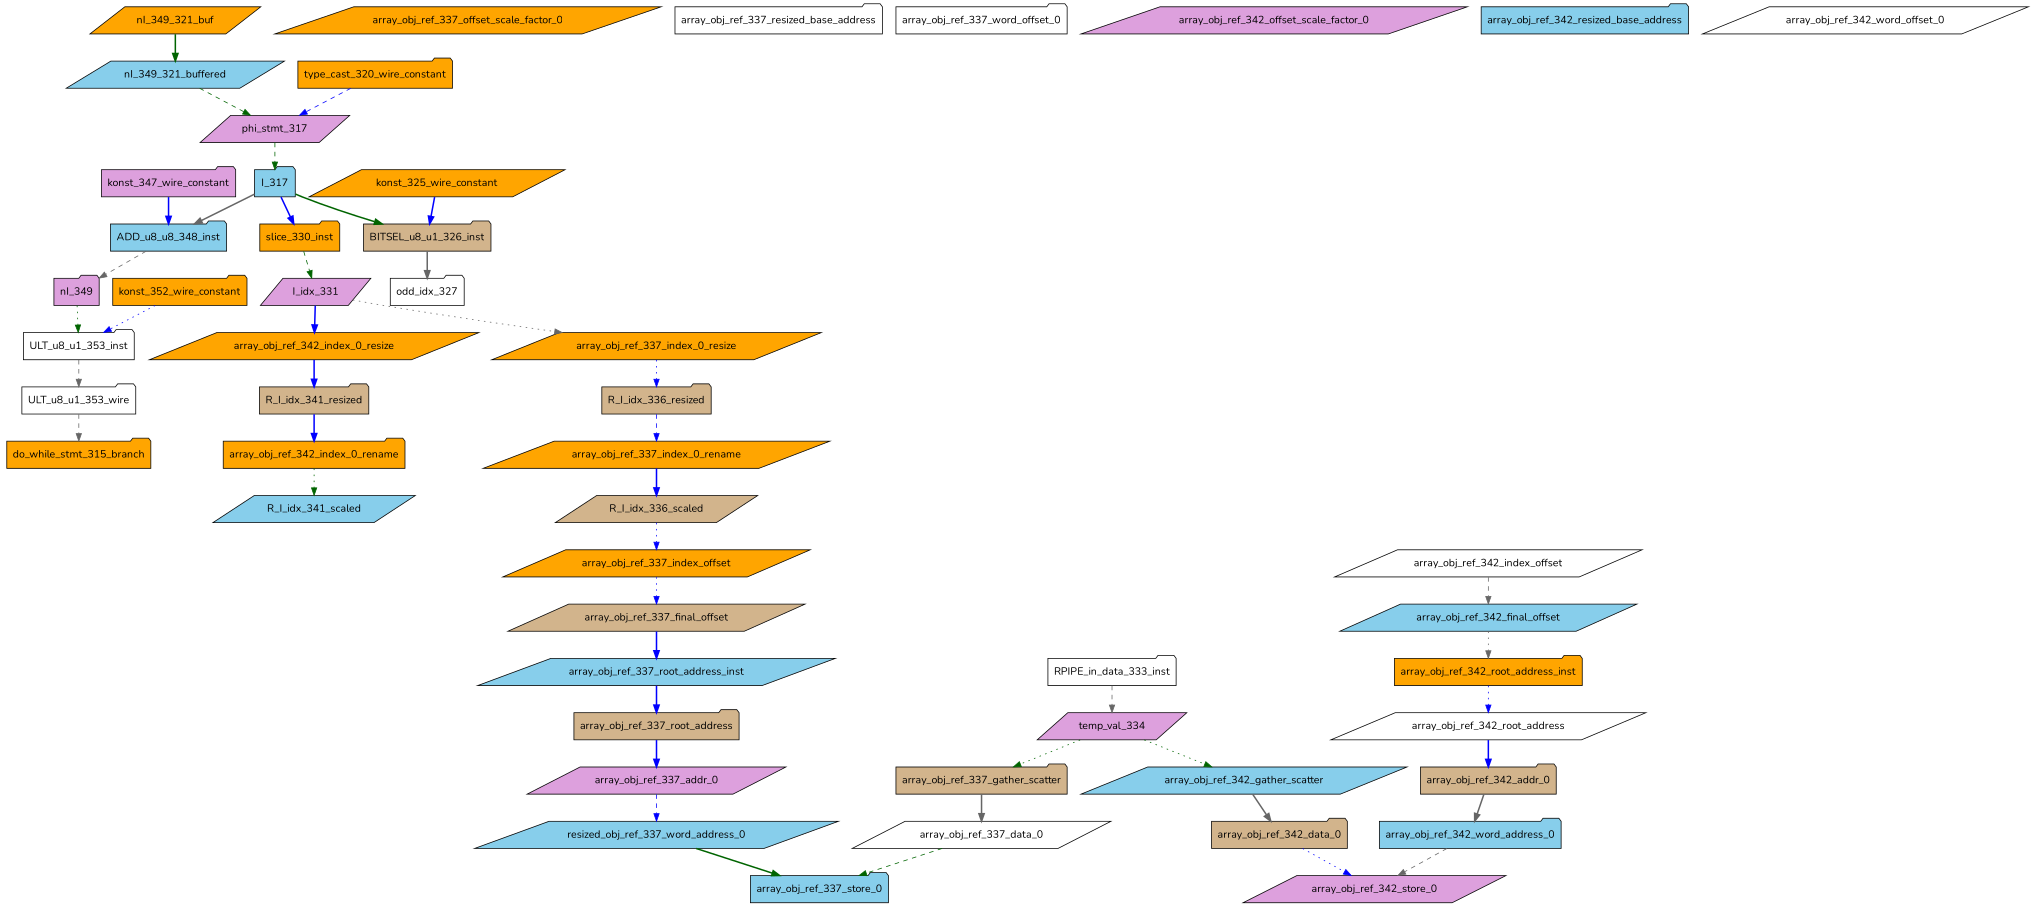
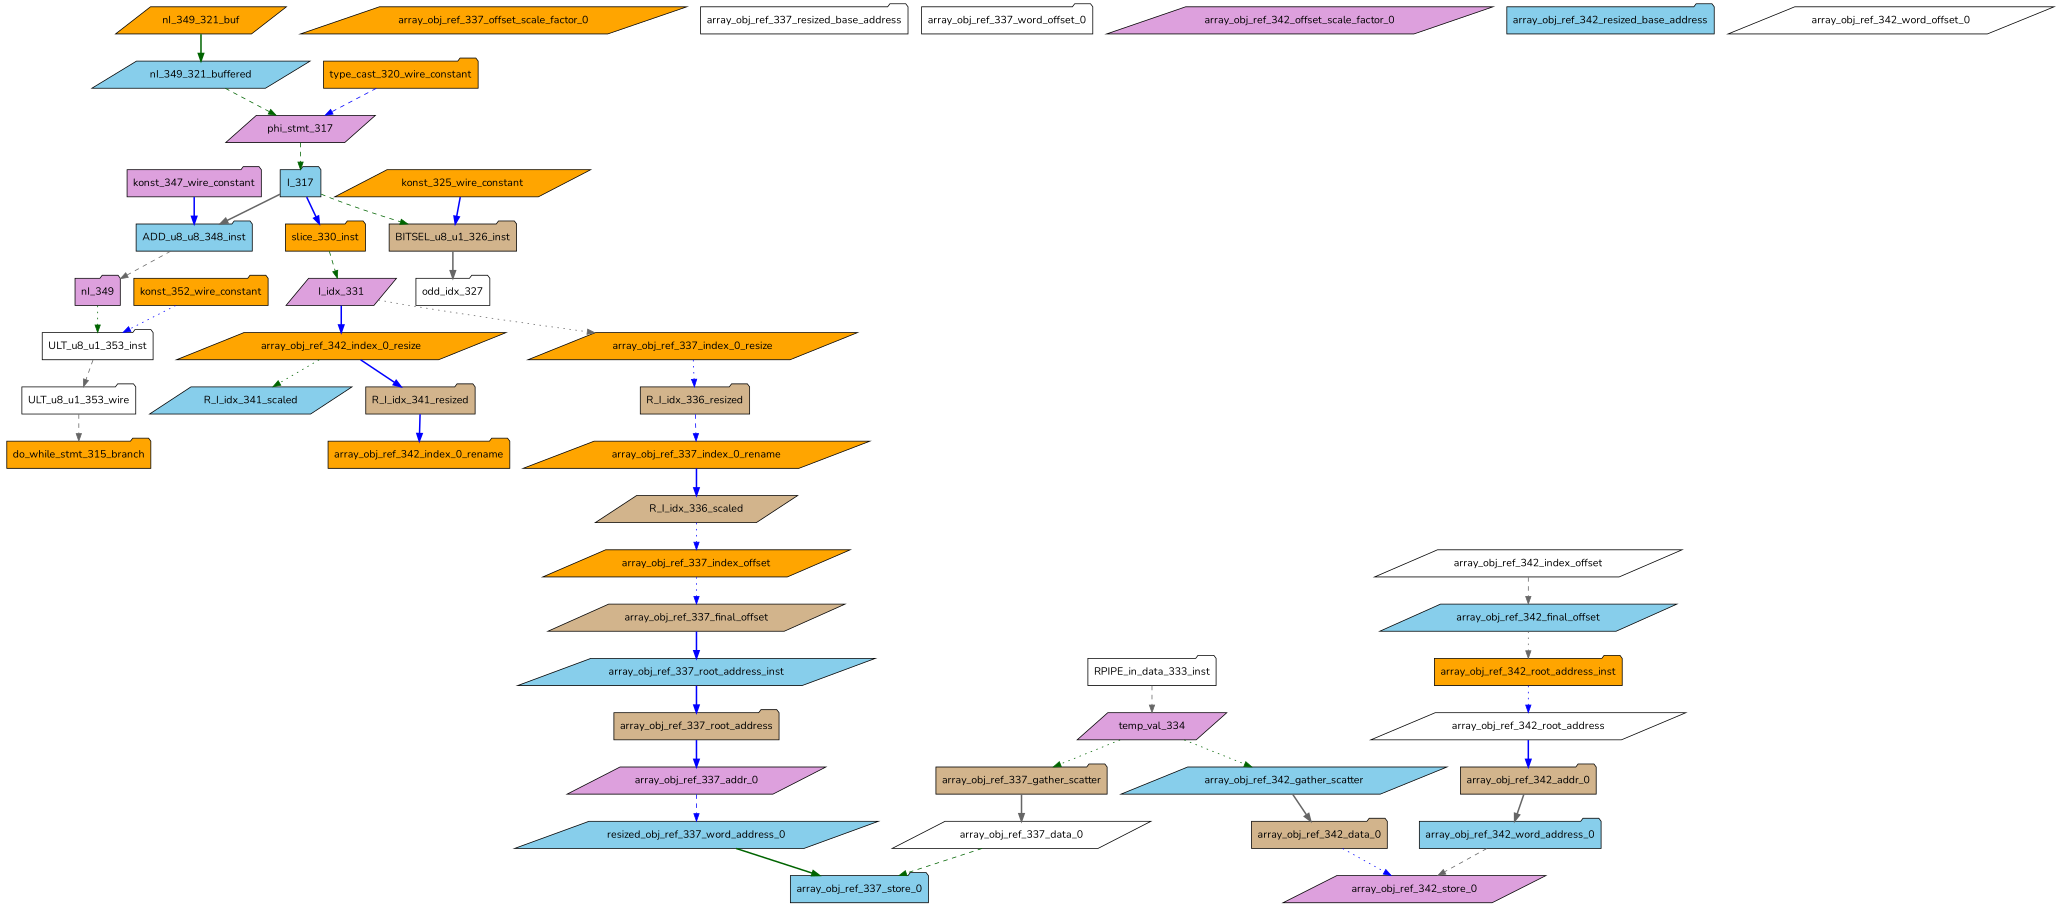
edge "I_317" -> "BITSEL_u8_u1_326_inst": style bold -> dashed
edge "array_obj_ref_342_index_0_rename" -> "R_I_idx_341_scaled": now "array_obj_ref_342_index_0_resize" -> "R_I_idx_341_scaled"
